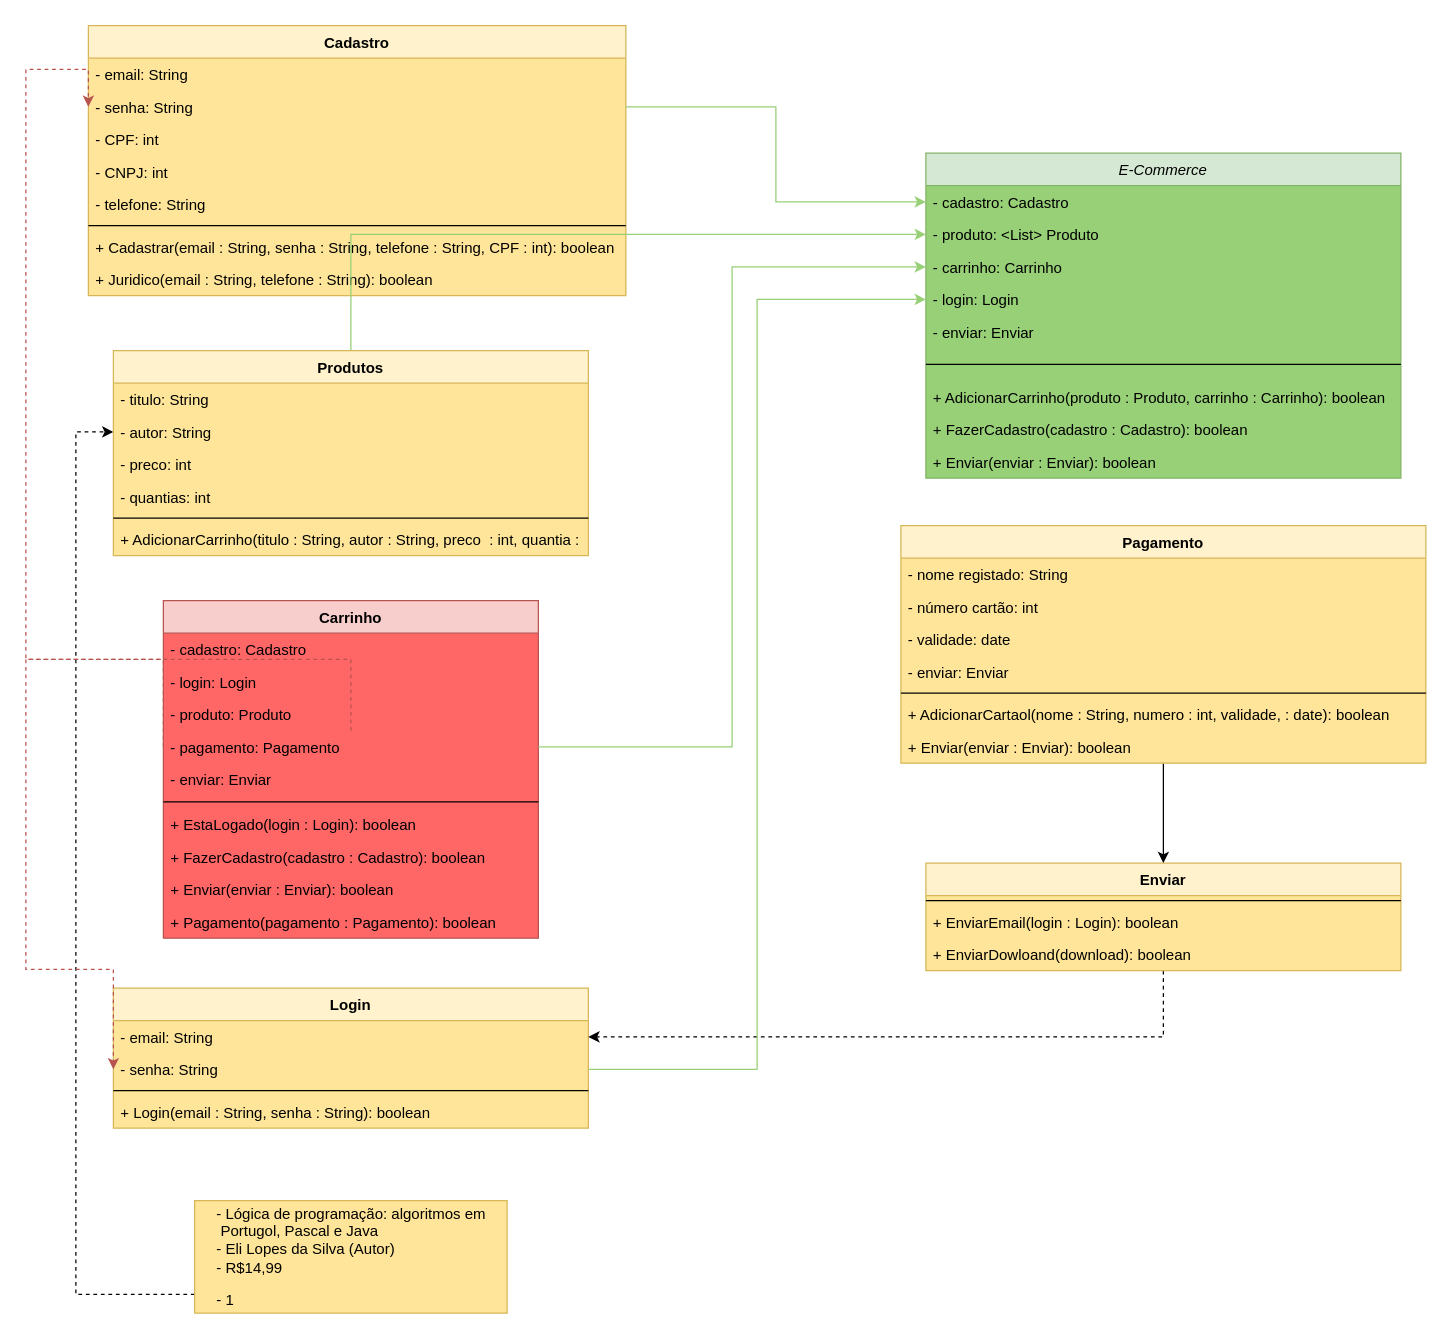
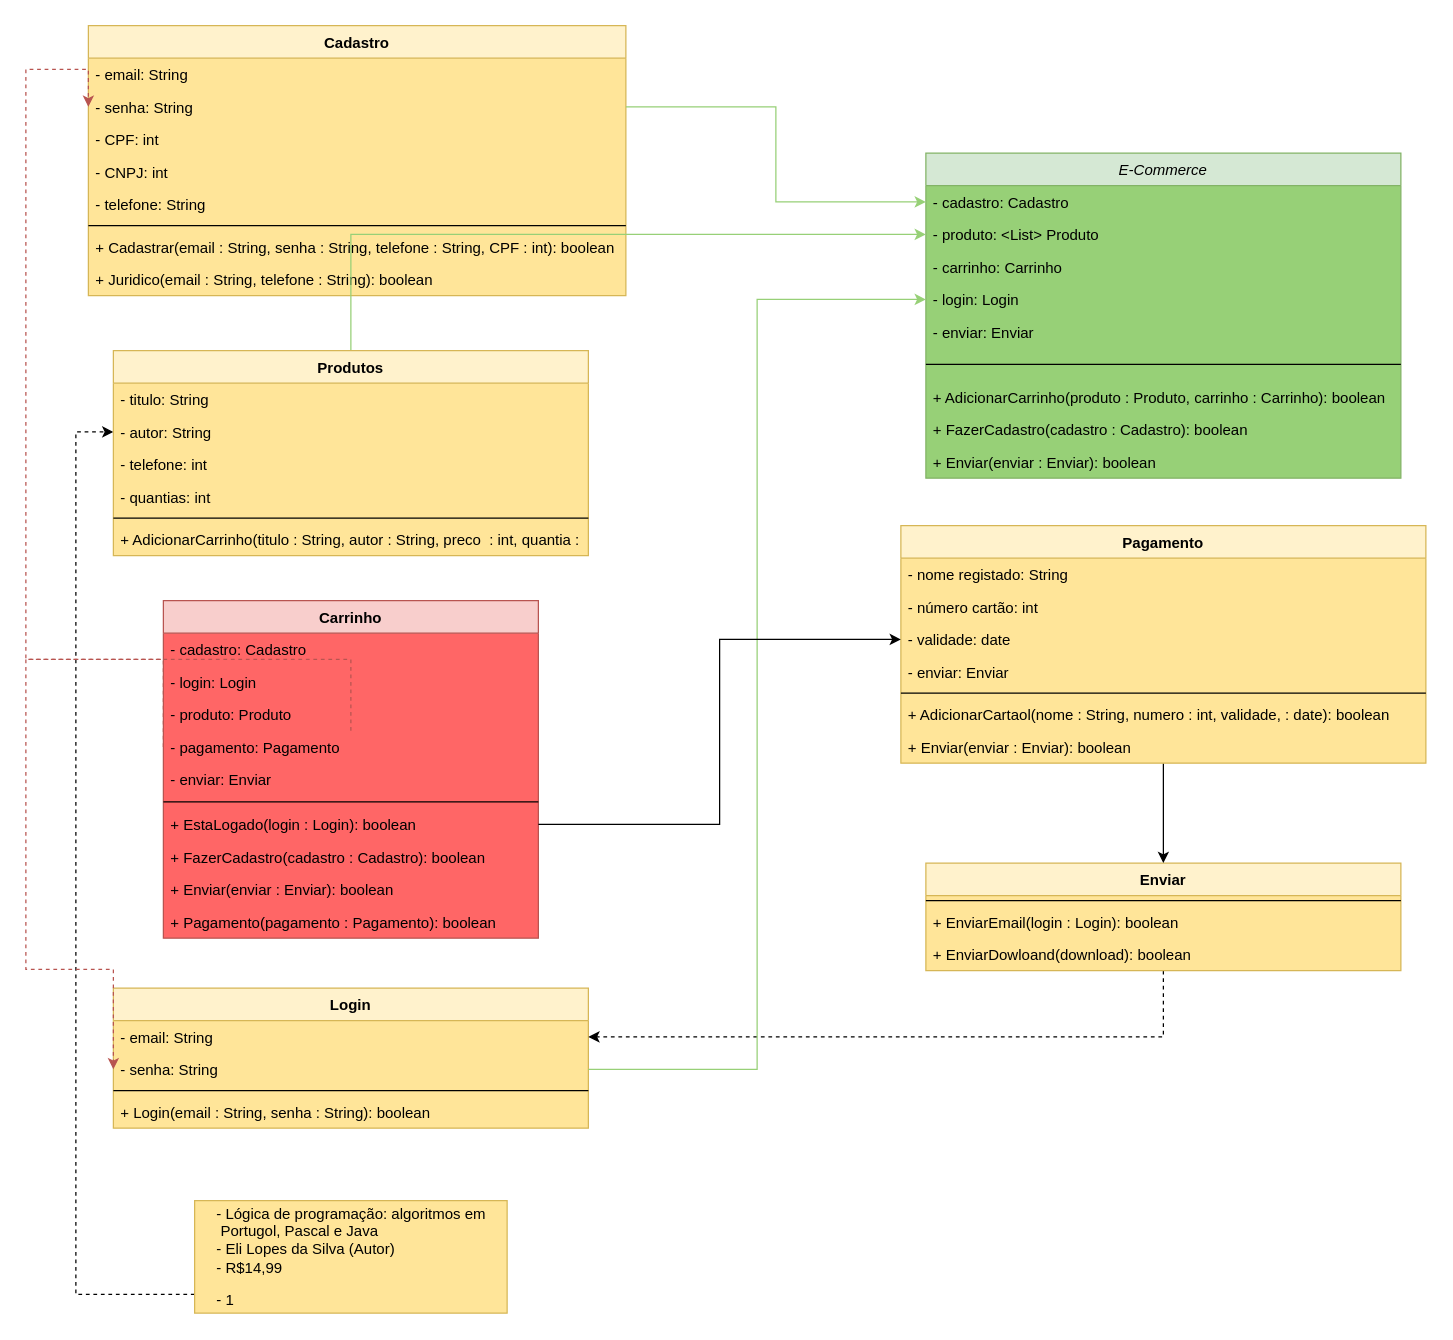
edge "- pagamento: Pagamento" -> "- carrinho: Carrinho": removed
node "- preco: int": label "- preco: int" -> "- telefone: int"
edge "+ EstaLogado(login : Login): boolean" -> "- validade: date": added
